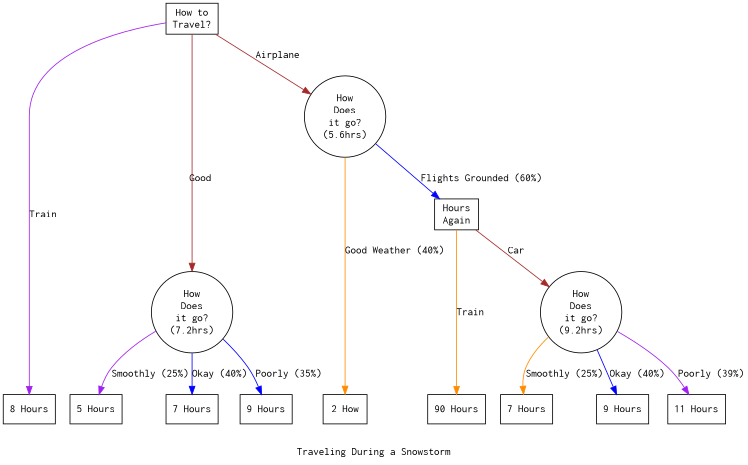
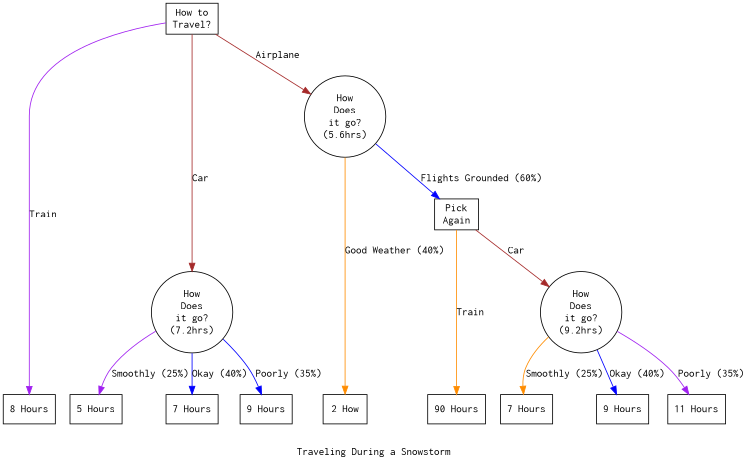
edge "How to Travel?" -> "How Does it go? (7.2hrs)": label "Good" -> "Car"
node "Hours Again": label "Hours Again" -> "Pick Again"
edge "How Does it go? (9.2hrs)" -> "11 Hours": label "Poorly (39%)" -> "Poorly (35%)"
